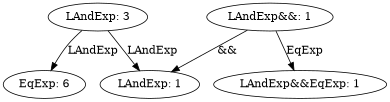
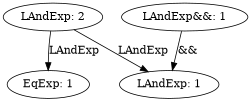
node "LAndExp: 3": label "LAndExp: 3" -> "LAndExp: 2"
node "EqExp: 6": label "EqExp: 6" -> "EqExp: 1"
node "LAndExp&&EqExp: 1": removed
